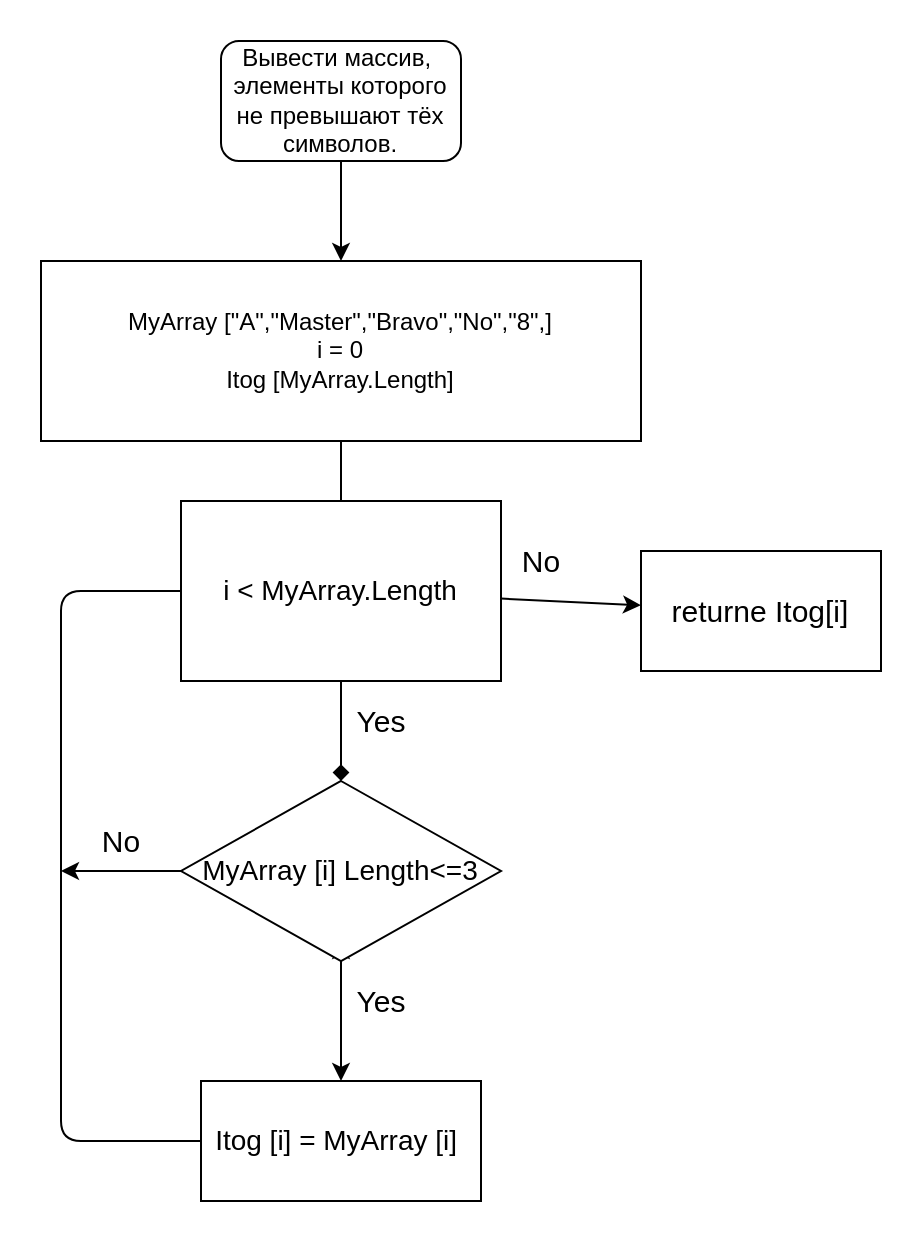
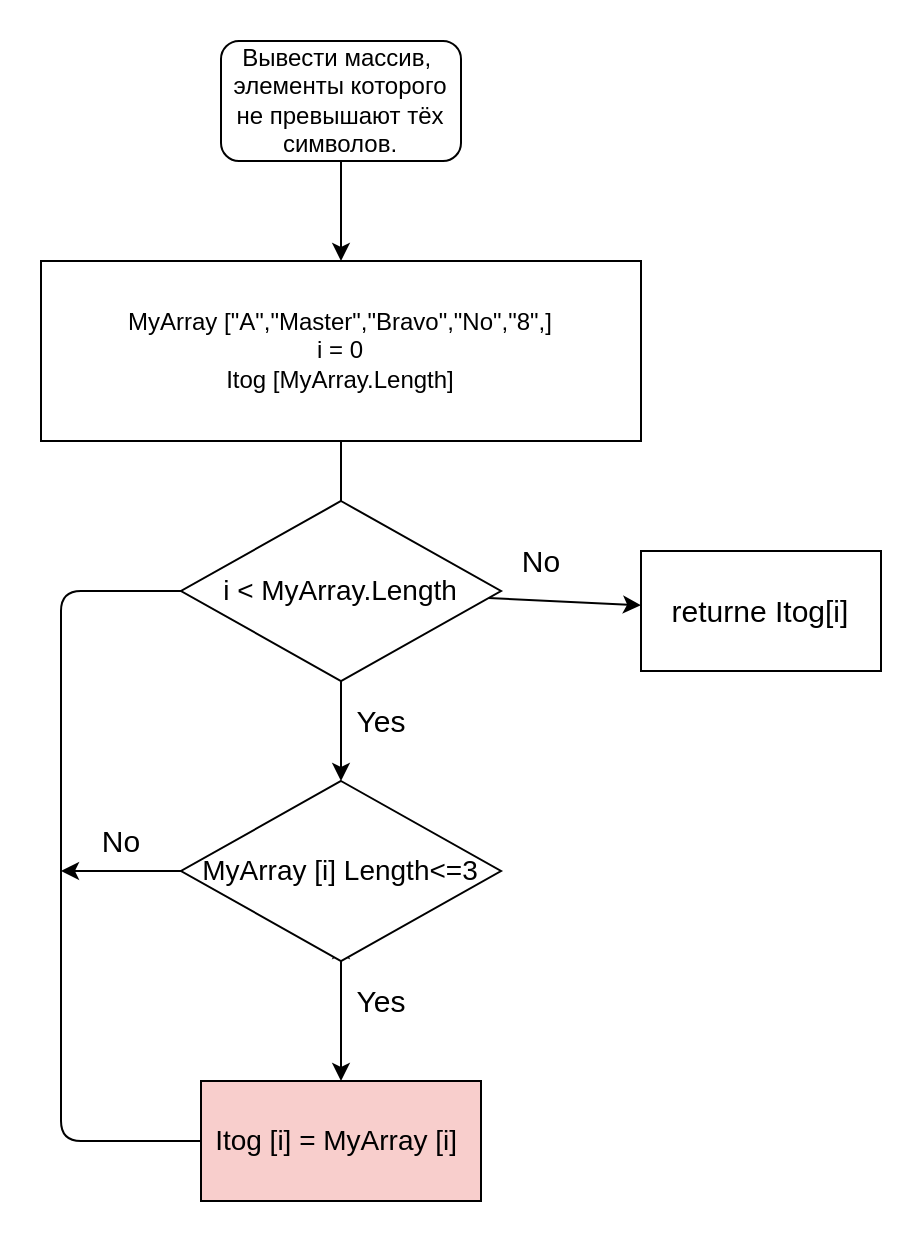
node "i < MyArray.Length": shape rectangle -> diamond
edge "i < MyArray.Length" -> "MyArray [i] Length<=3": arrowhead diamond -> classic
node "Itog [i] = MyArray [i]": fillcolor #ffffff -> #f8cecc
